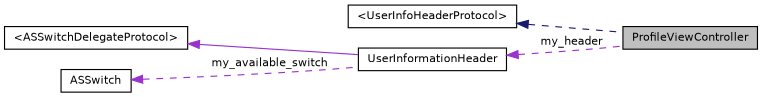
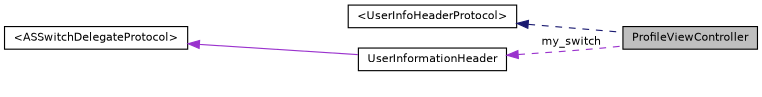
edge "ProfileViewController" -> "UserInformationHeader": label " my_header" -> " my_switch"
node "ASSwitch": removed
